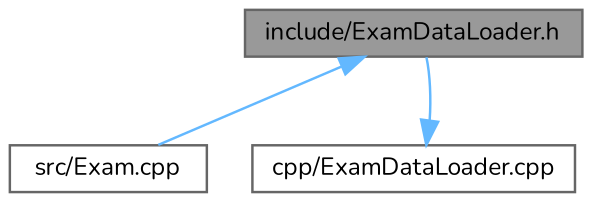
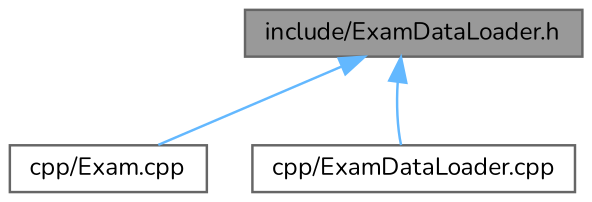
edge "include/ExamDataLoader.h" -> "cpp/ExamDataLoader.cpp": reversed
node "src/Exam.cpp": label "src/Exam.cpp" -> "cpp/Exam.cpp"
